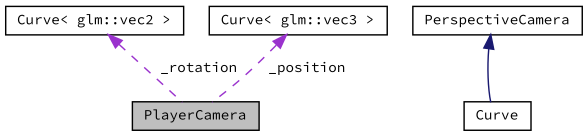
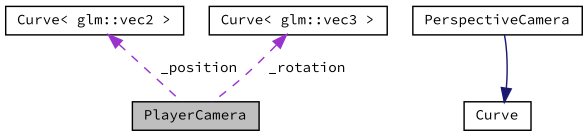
edge "PlayerCamera" -> "Curve< glm::vec2 >": label " _rotation" -> " _position"
edge "PlayerCamera" -> "Curve< glm::vec3 >": label " _position" -> " _rotation"
edge "Curve" -> "PerspectiveCamera": reversed
